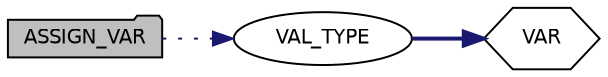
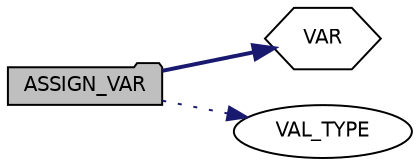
edge "VAL_TYPE" -> "VAR": now "ASSIGN_VAR" -> "VAR"
